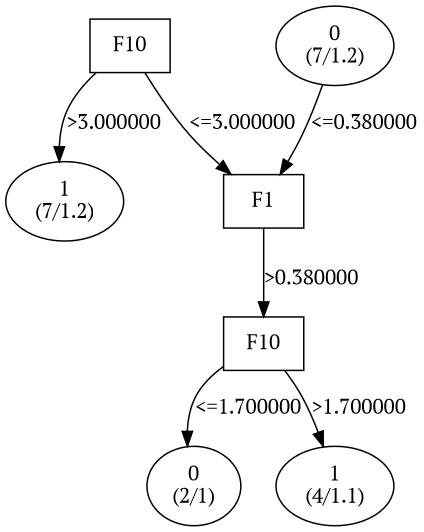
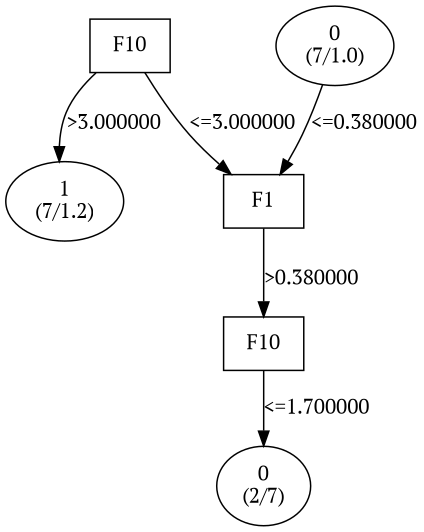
node "0 (7/1.2)": label "0 (7/1.2)" -> "0 (7/1.0)"
node "0 (2/1)": label "0 (2/1)" -> "0 (2/7)"
node "1 (4/1.1)": removed
